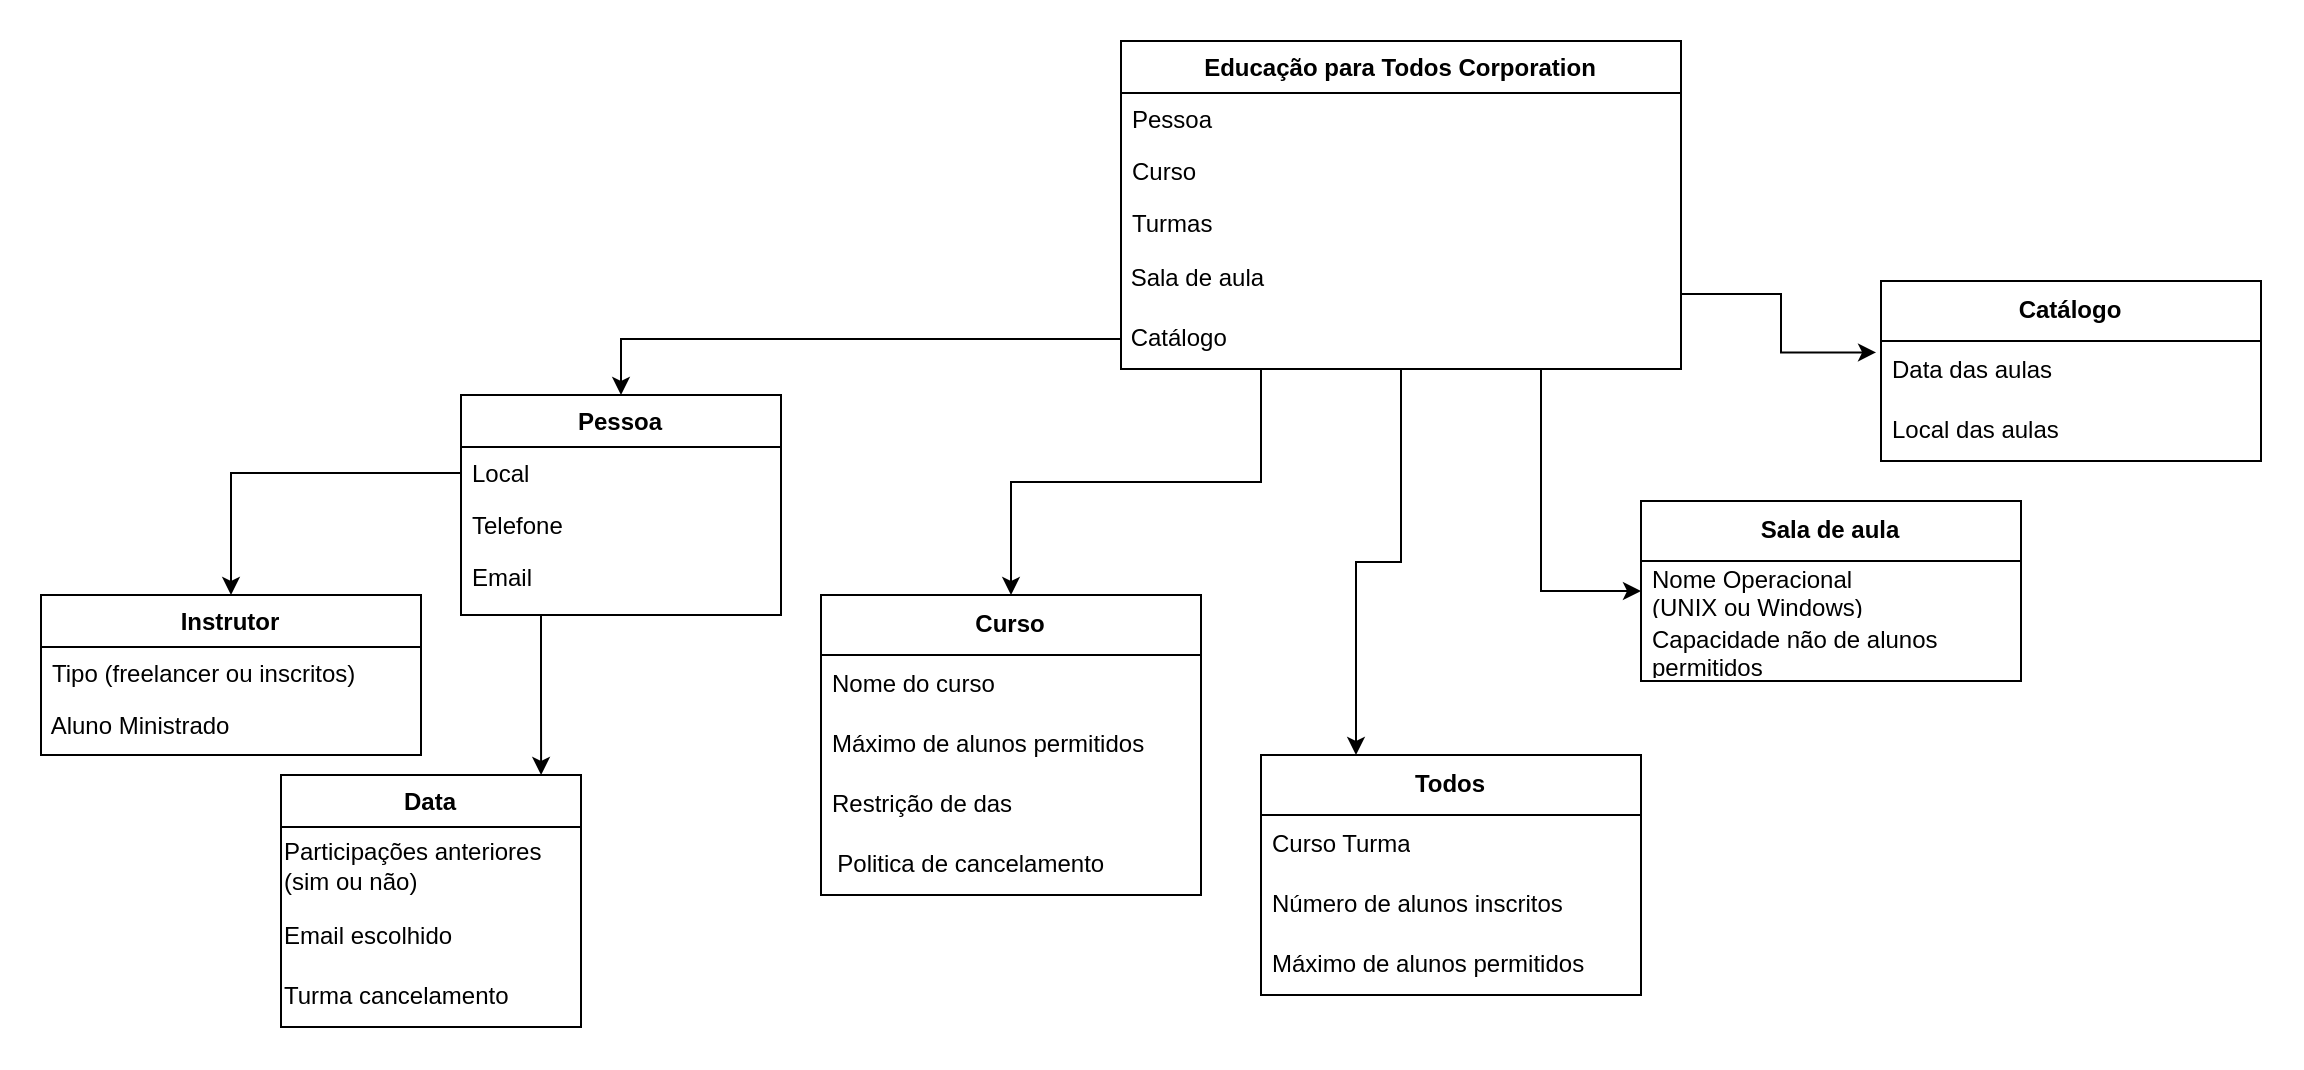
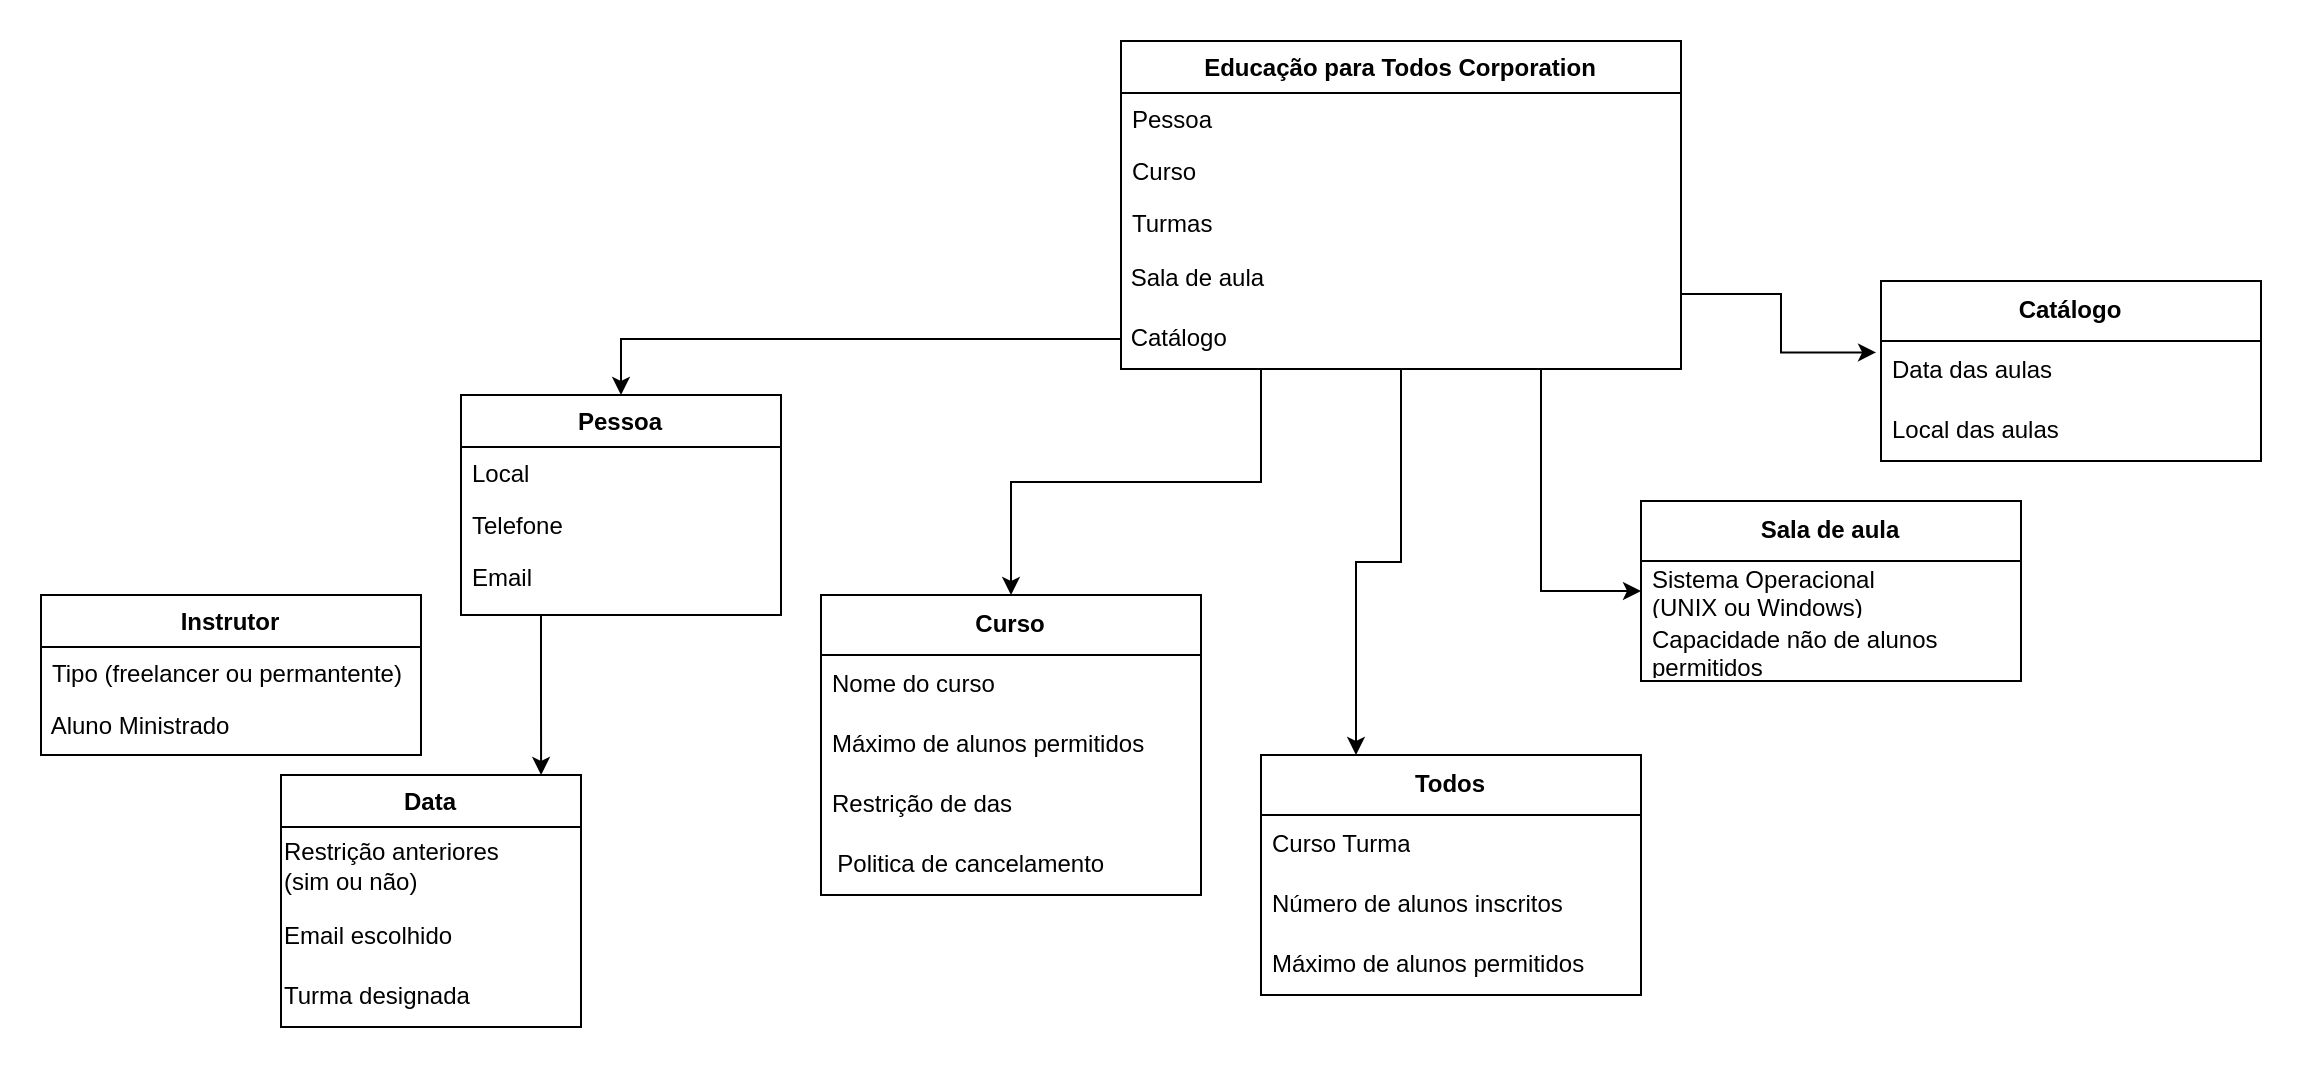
edge "Local" -> "Instrutor": removed
node "Nome Operacional (UNIX ou Windows)": label "Nome Operacional (UNIX ou Windows)" -> "Sistema Operacional (UNIX ou Windows)"
node "Tipo (freelancer ou inscritos)": label "Tipo (freelancer ou inscritos)" -> "Tipo (freelancer ou permantente)"
node "Participações anteriores (sim ou não)": label "Participações anteriores (sim ou não)" -> "Restrição anteriores (sim ou não)"
node "Turma cancelamento": label "Turma cancelamento" -> "Turma designada"
